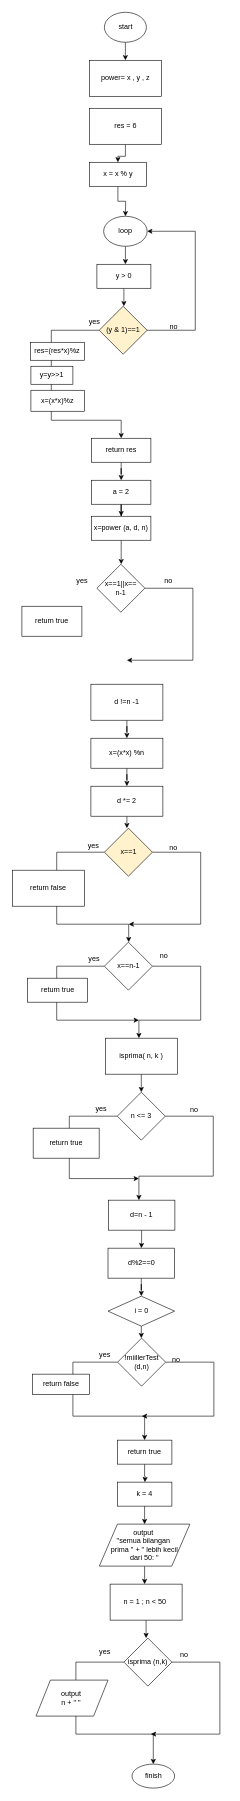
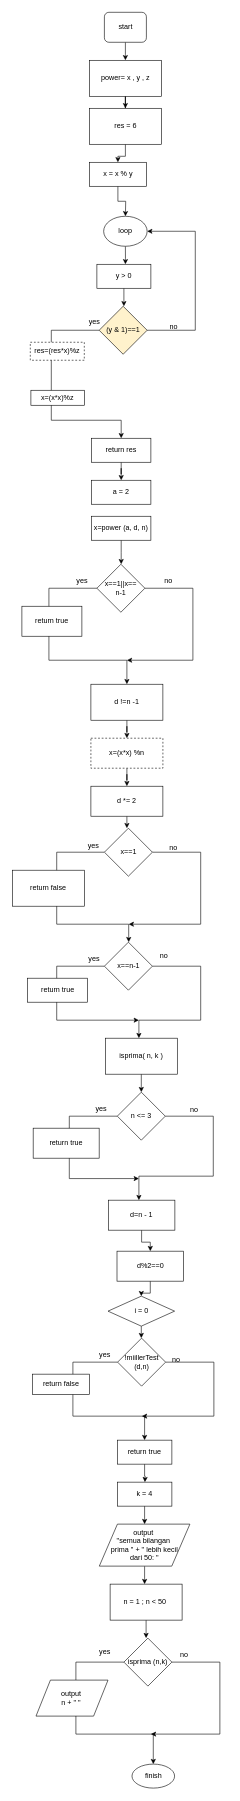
node "start": shape ellipse -> rounded rectangle
edge "power= x , y , z" -> "res = 6": added
node "res=(res*x)%z": style solid -> dashed
node "y=y>>1": removed
node "x=(x*x)%z": size 53x21 -> 53x15
edge "a = 2" -> "x=power (a, d, n)": removed
edge "x==1||x== n-1" -> "d !=n -1": added
node "x=(x*x) %n": style solid -> dashed
node "x==1": fillcolor #fff2cc -> #ffffff
node "d%2==0": moved (141, 1263) -> (150, 1266)
